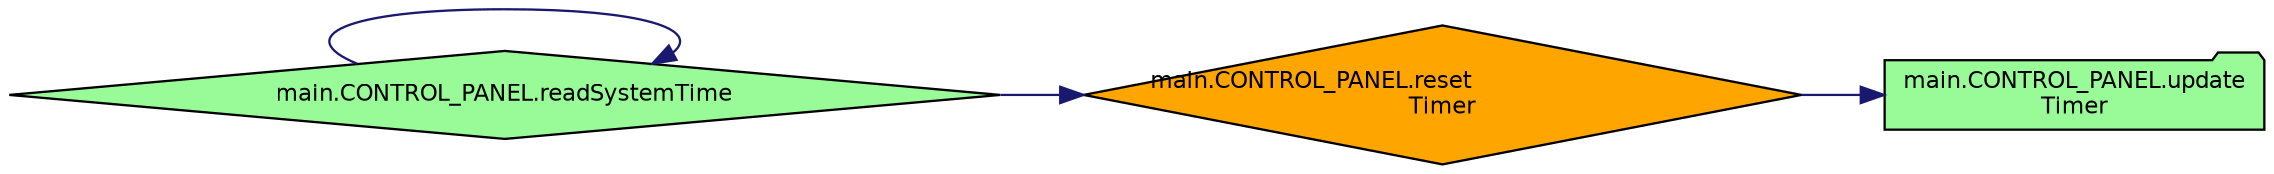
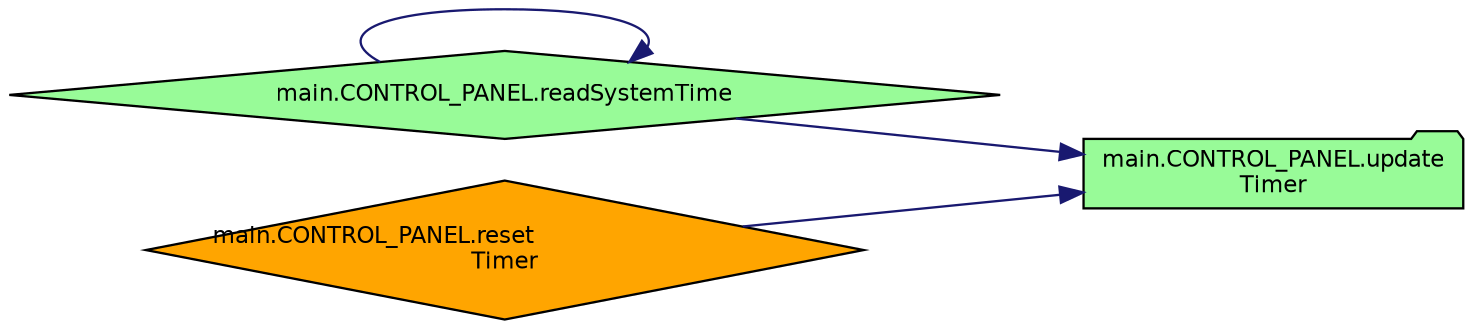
edge "main.CONTROL_PANEL.readSystemTime" -> "main.CONTROL_PANEL.reset Timer": now "main.CONTROL_PANEL.readSystemTime" -> "main.CONTROL_PANEL.update Timer"
